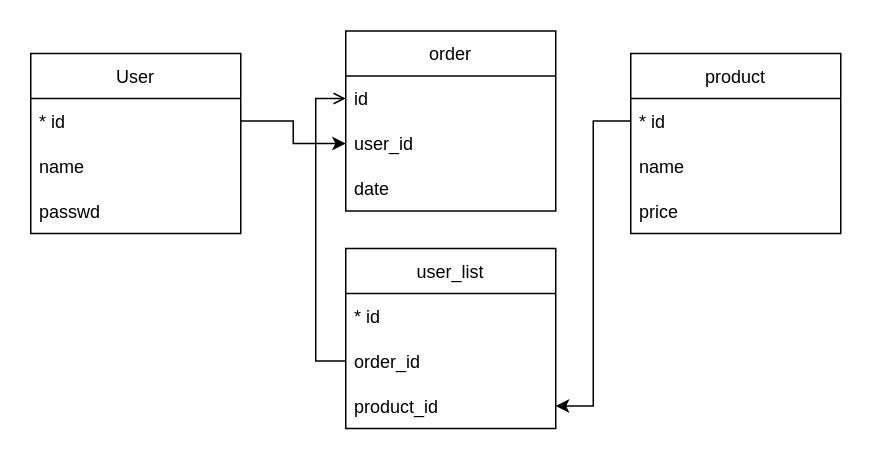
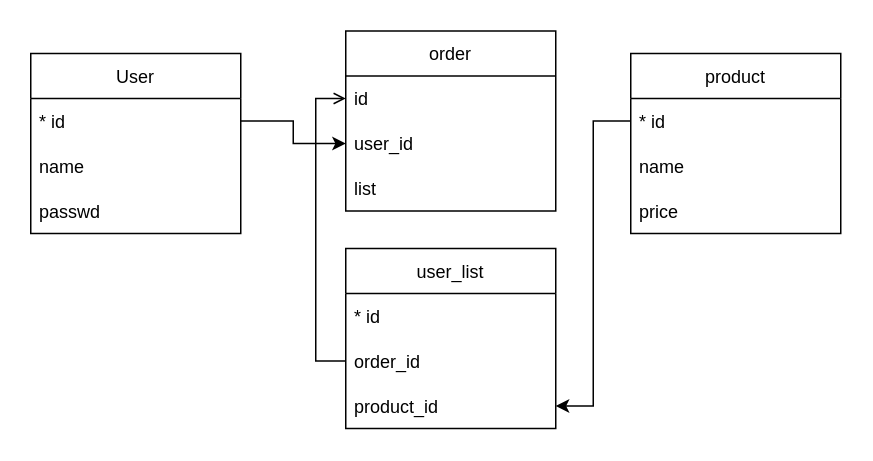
node "date": label "date" -> "list"
